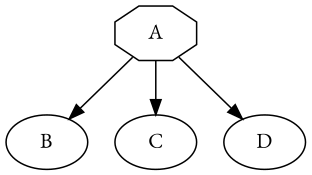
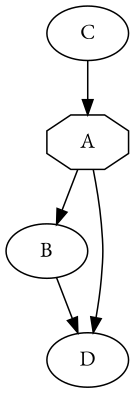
edge "A" -> "C": reversed
edge "B" -> "D": added
